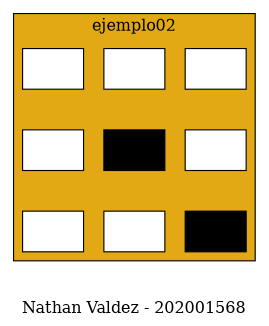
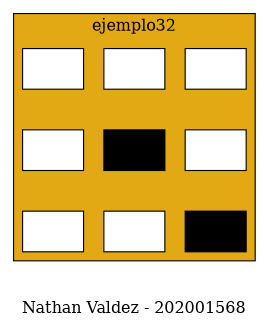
cluster "ejemplo02": label "ejemplo02" -> "ejemplo32"
